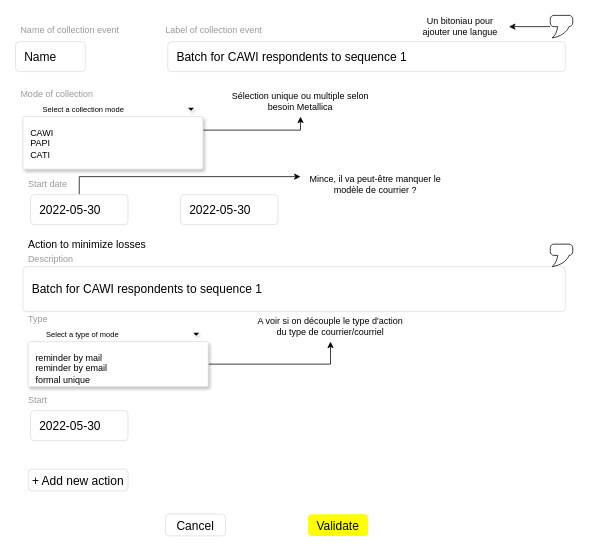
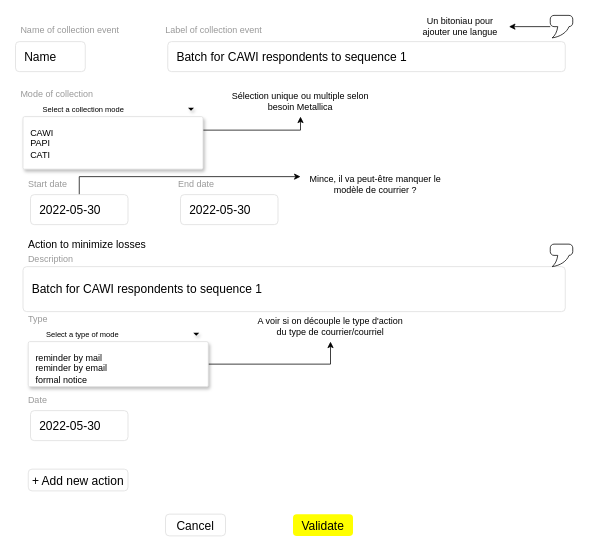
node "End date": added
node "reminder by mail reminder by email formal unique": label "reminder by mail reminder by email formal unique" -> "reminder by mail reminder by email formal notice"
node "Start": label "Start" -> "Date"
node "Validate": moved (338, 525) -> (323, 525)
